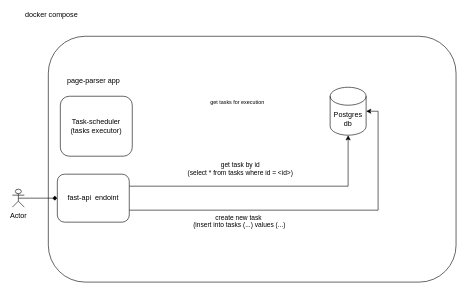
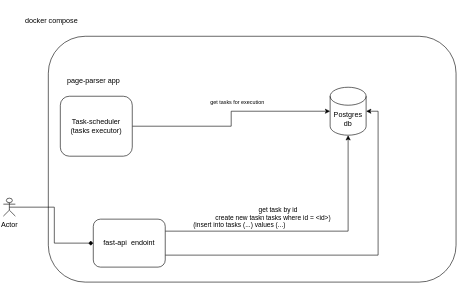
node "docker compose": moved (51, 15) -> (51, 21)
edge "Task-scheduler (tasks executor)" -> "Postgres db": added
node "Actor": moved (18, 198) -> (9, 207)
node "fast-api endoint": moved (93, 198) -> (129, 243)
